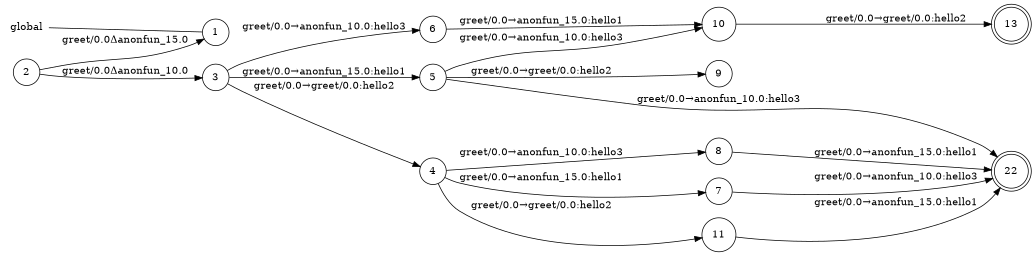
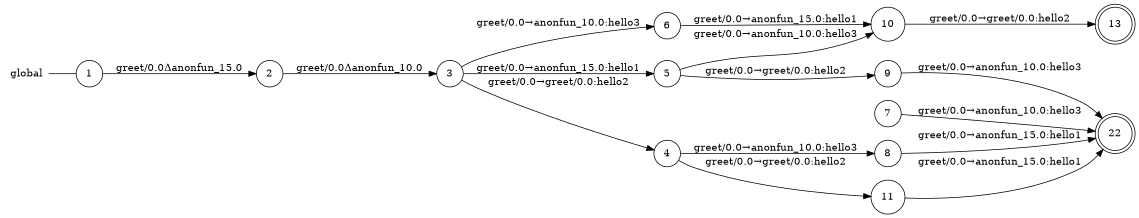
edge "2" -> "1": reversed
edge "5" -> "22": now "9" -> "22"
edge "4" -> "7": removed, label "greet/0.0→anonfun_15.0:hello1"
